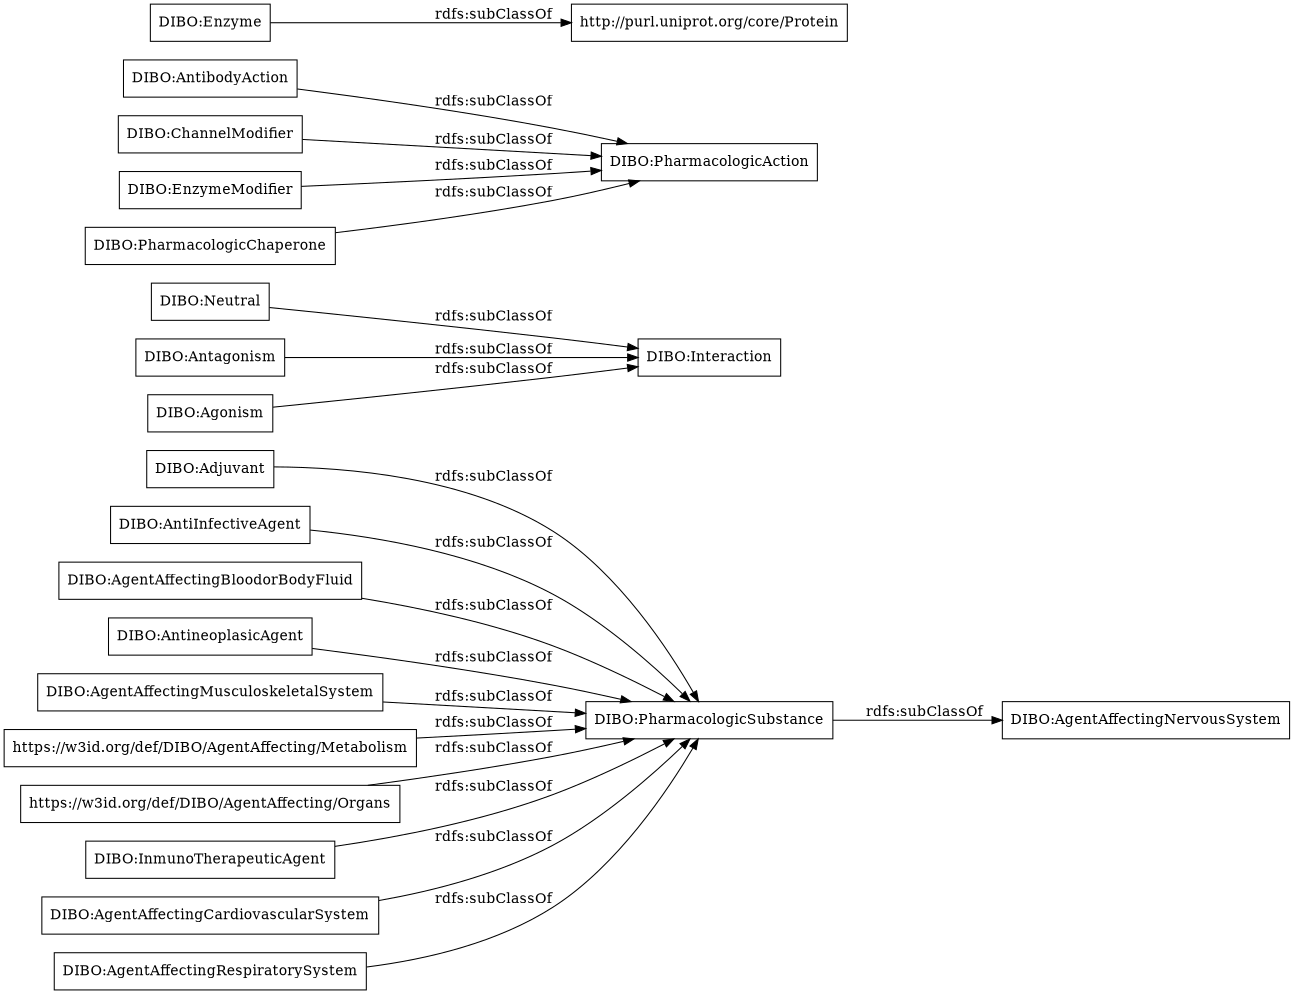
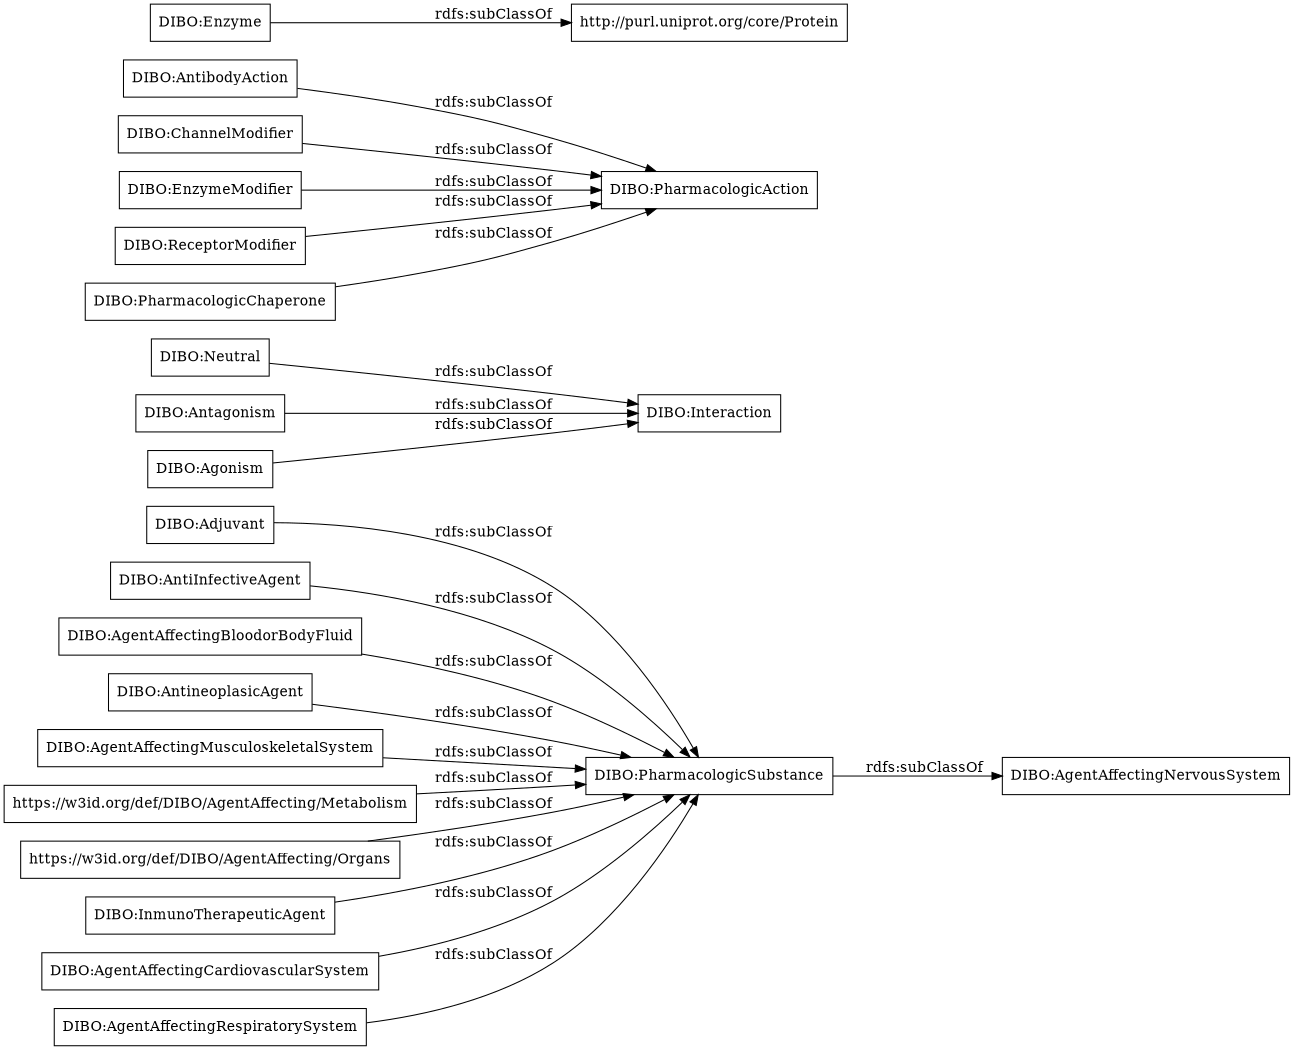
node "DIBO:ReceptorModifier": added
